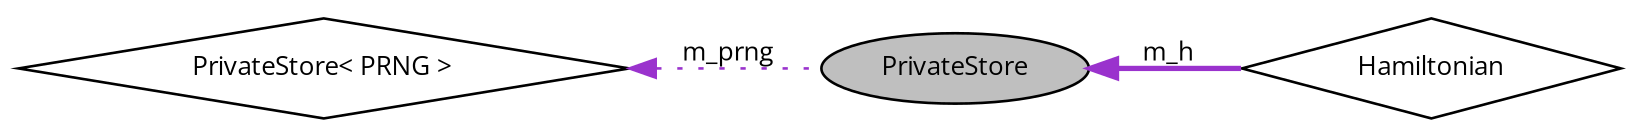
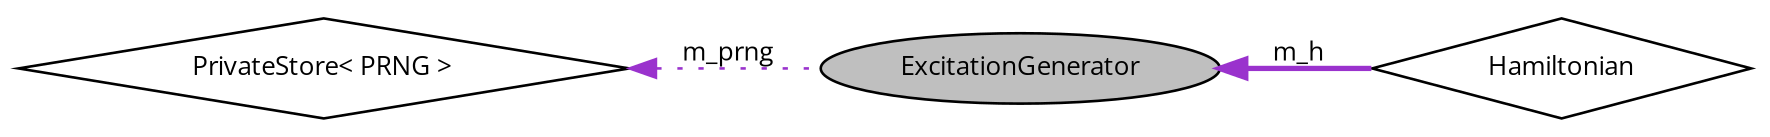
node "PrivateStore": label "PrivateStore" -> "ExcitationGenerator"
